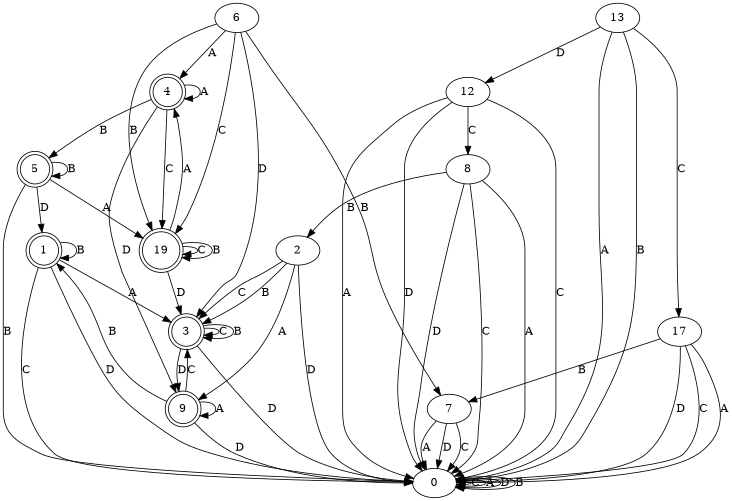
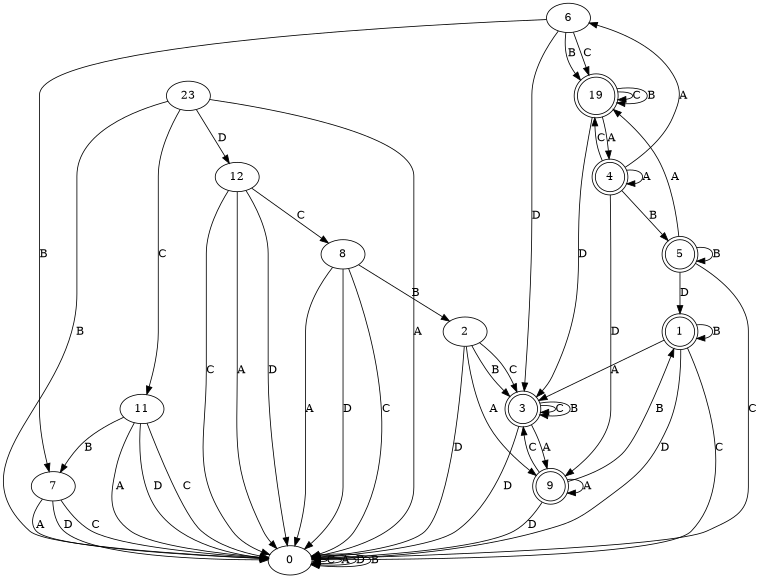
node "13": label "13" -> "23"
edge "6" -> "4": reversed
edge "5" -> "0": label "B" -> "C"
node "17": label "17" -> "11"
edge "3" -> "9": label "D" -> "A"
